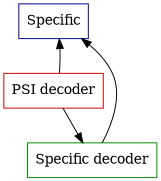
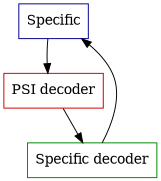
edge "PSI decoder" -> "Specific": reversed
